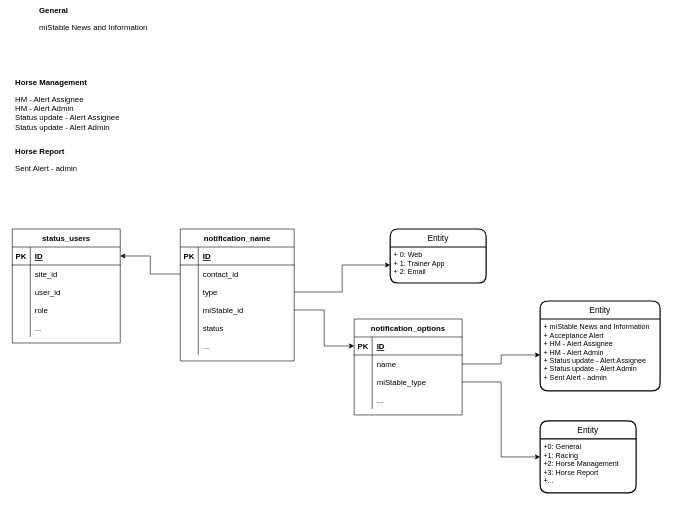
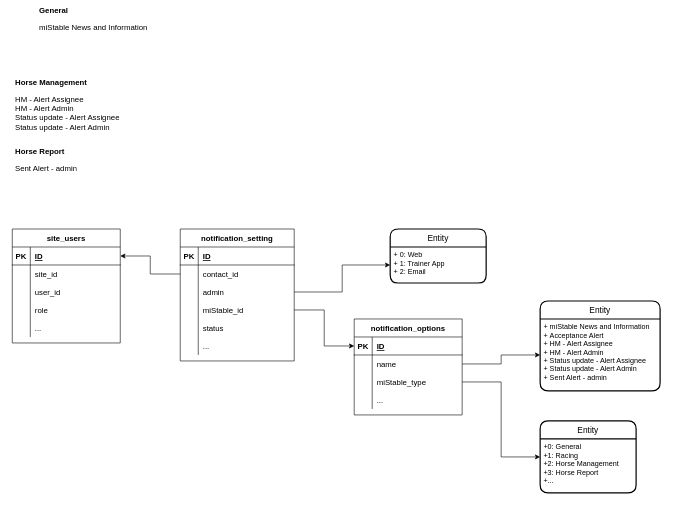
node "status_users": label "status_users" -> "site_users"
node "notification_name": label "notification_name" -> "notification_setting"
node "type": label "type" -> "admin"
